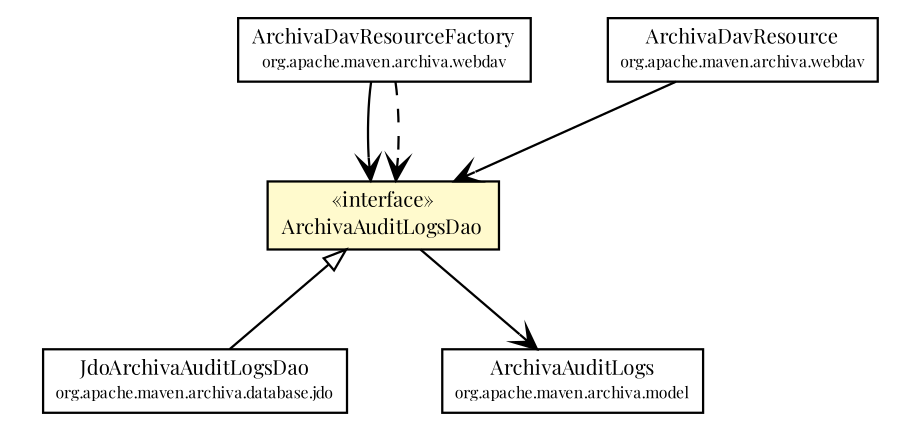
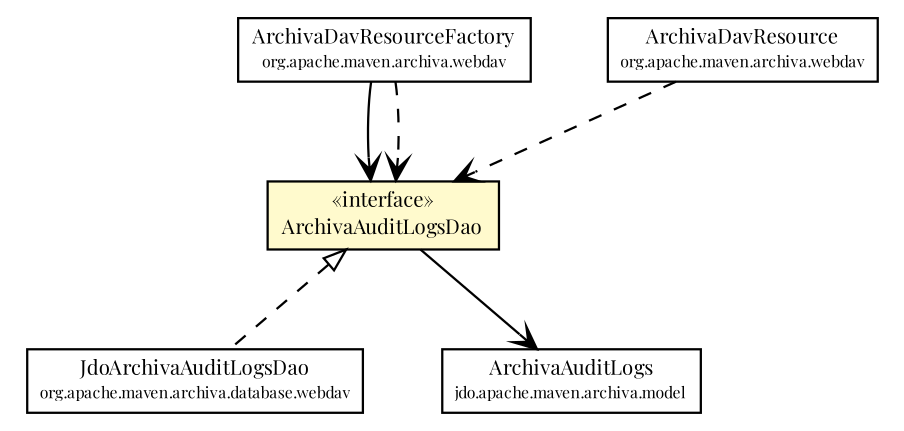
edge "ArchivaDavResource" -> "ArchivaAuditLogsDao": style solid -> dashed
edge "JdoArchivaAuditLogsDao" -> "ArchivaAuditLogsDao": style solid -> dashed
node "JdoArchivaAuditLogsDao": text "org.apache.maven.archiva.database.jdo" -> "org.apache.maven.archiva.database.webdav"
node "ArchivaAuditLogs": text "org.apache.maven.archiva.model" -> "jdo.apache.maven.archiva.model"
